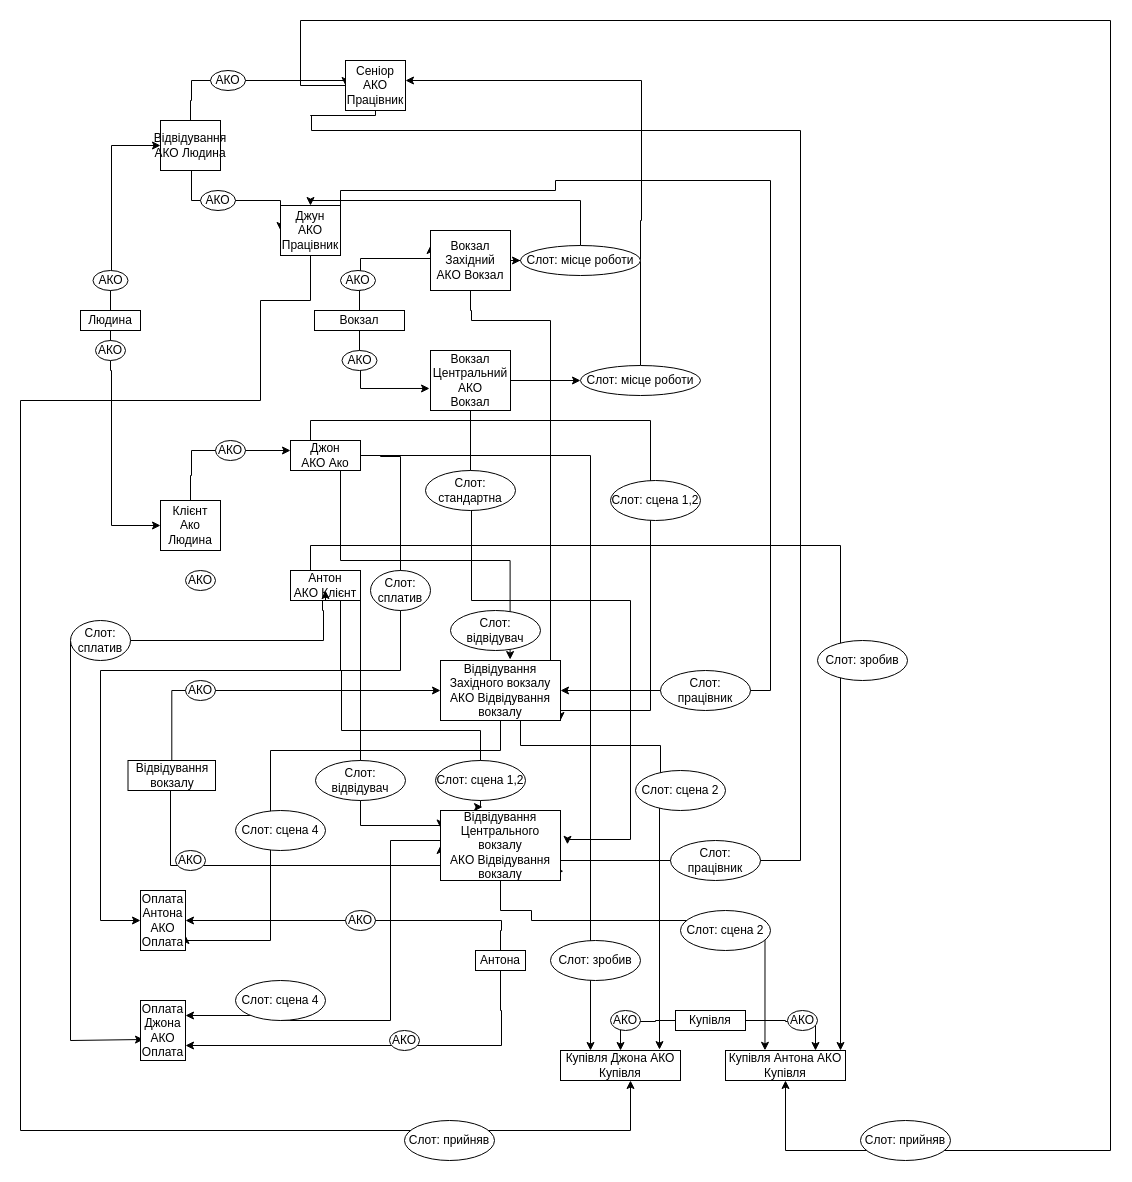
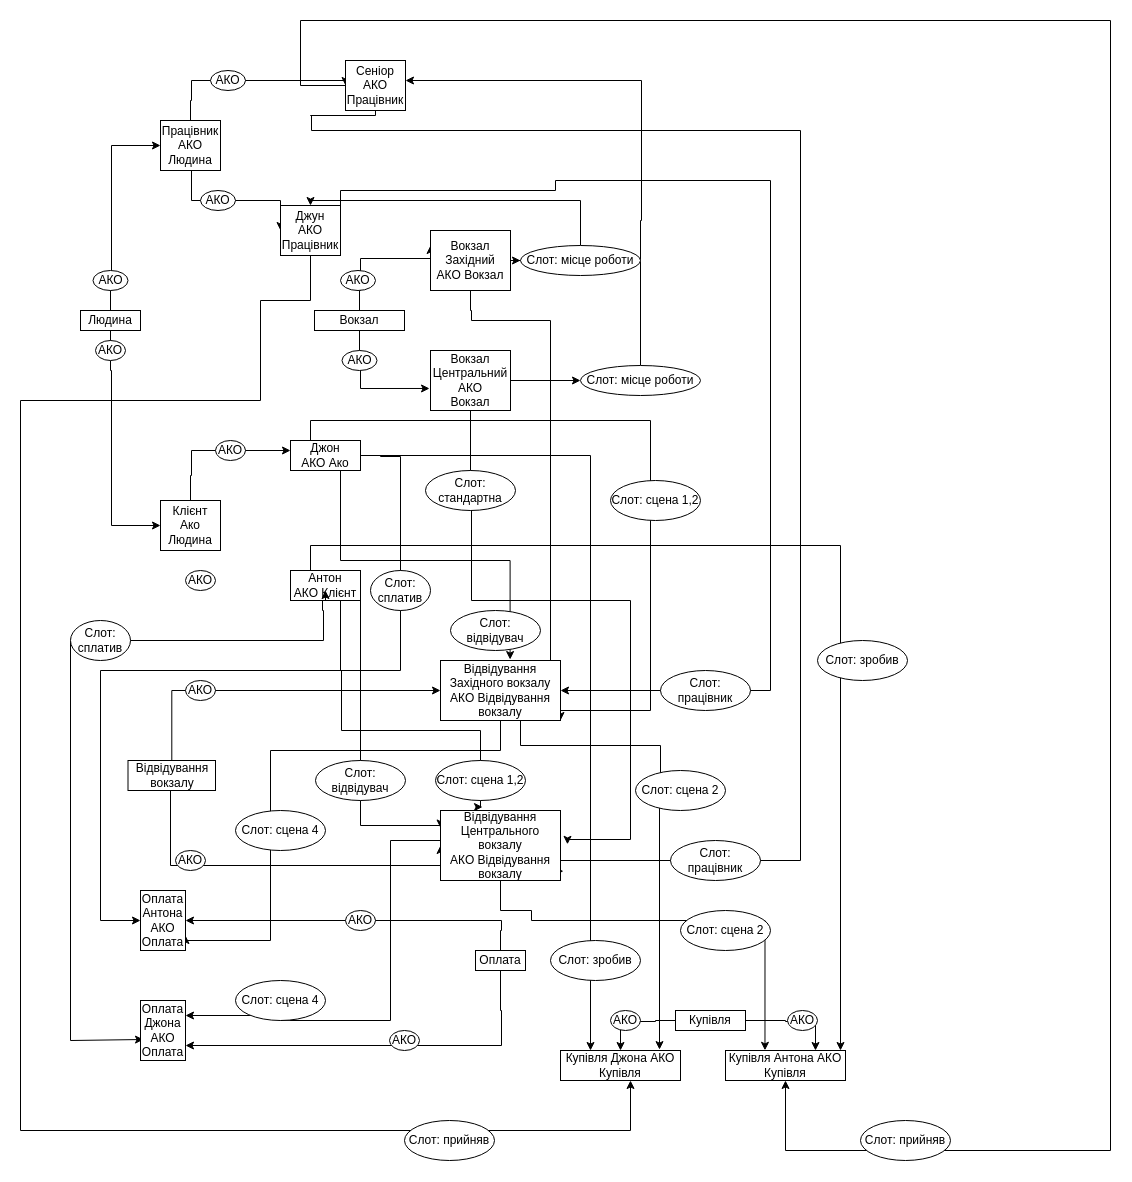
node "Відвідування АКО Людина": label "Відвідування АКО Людина" -> "Працівник АКО Людина"
node "Антона": label "Антона" -> "Оплата"
